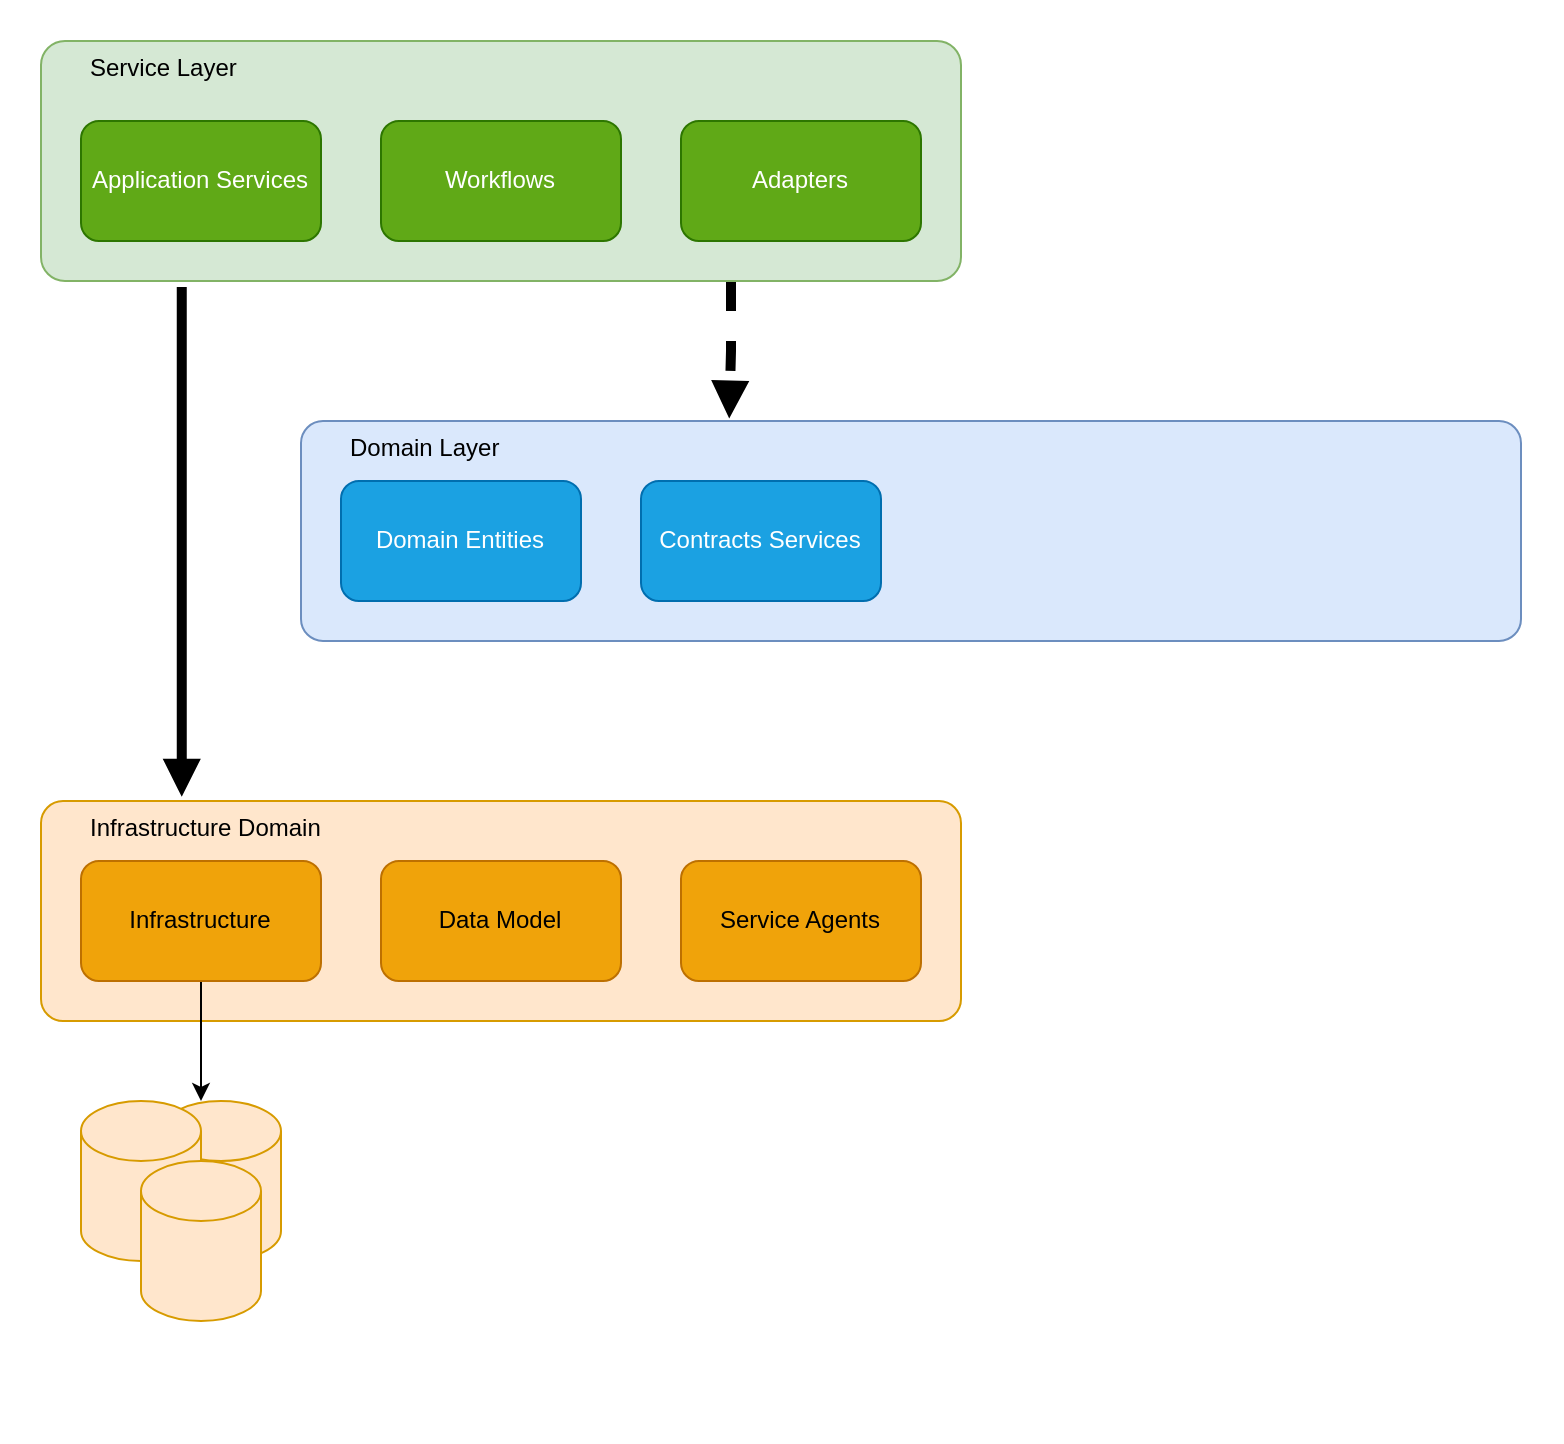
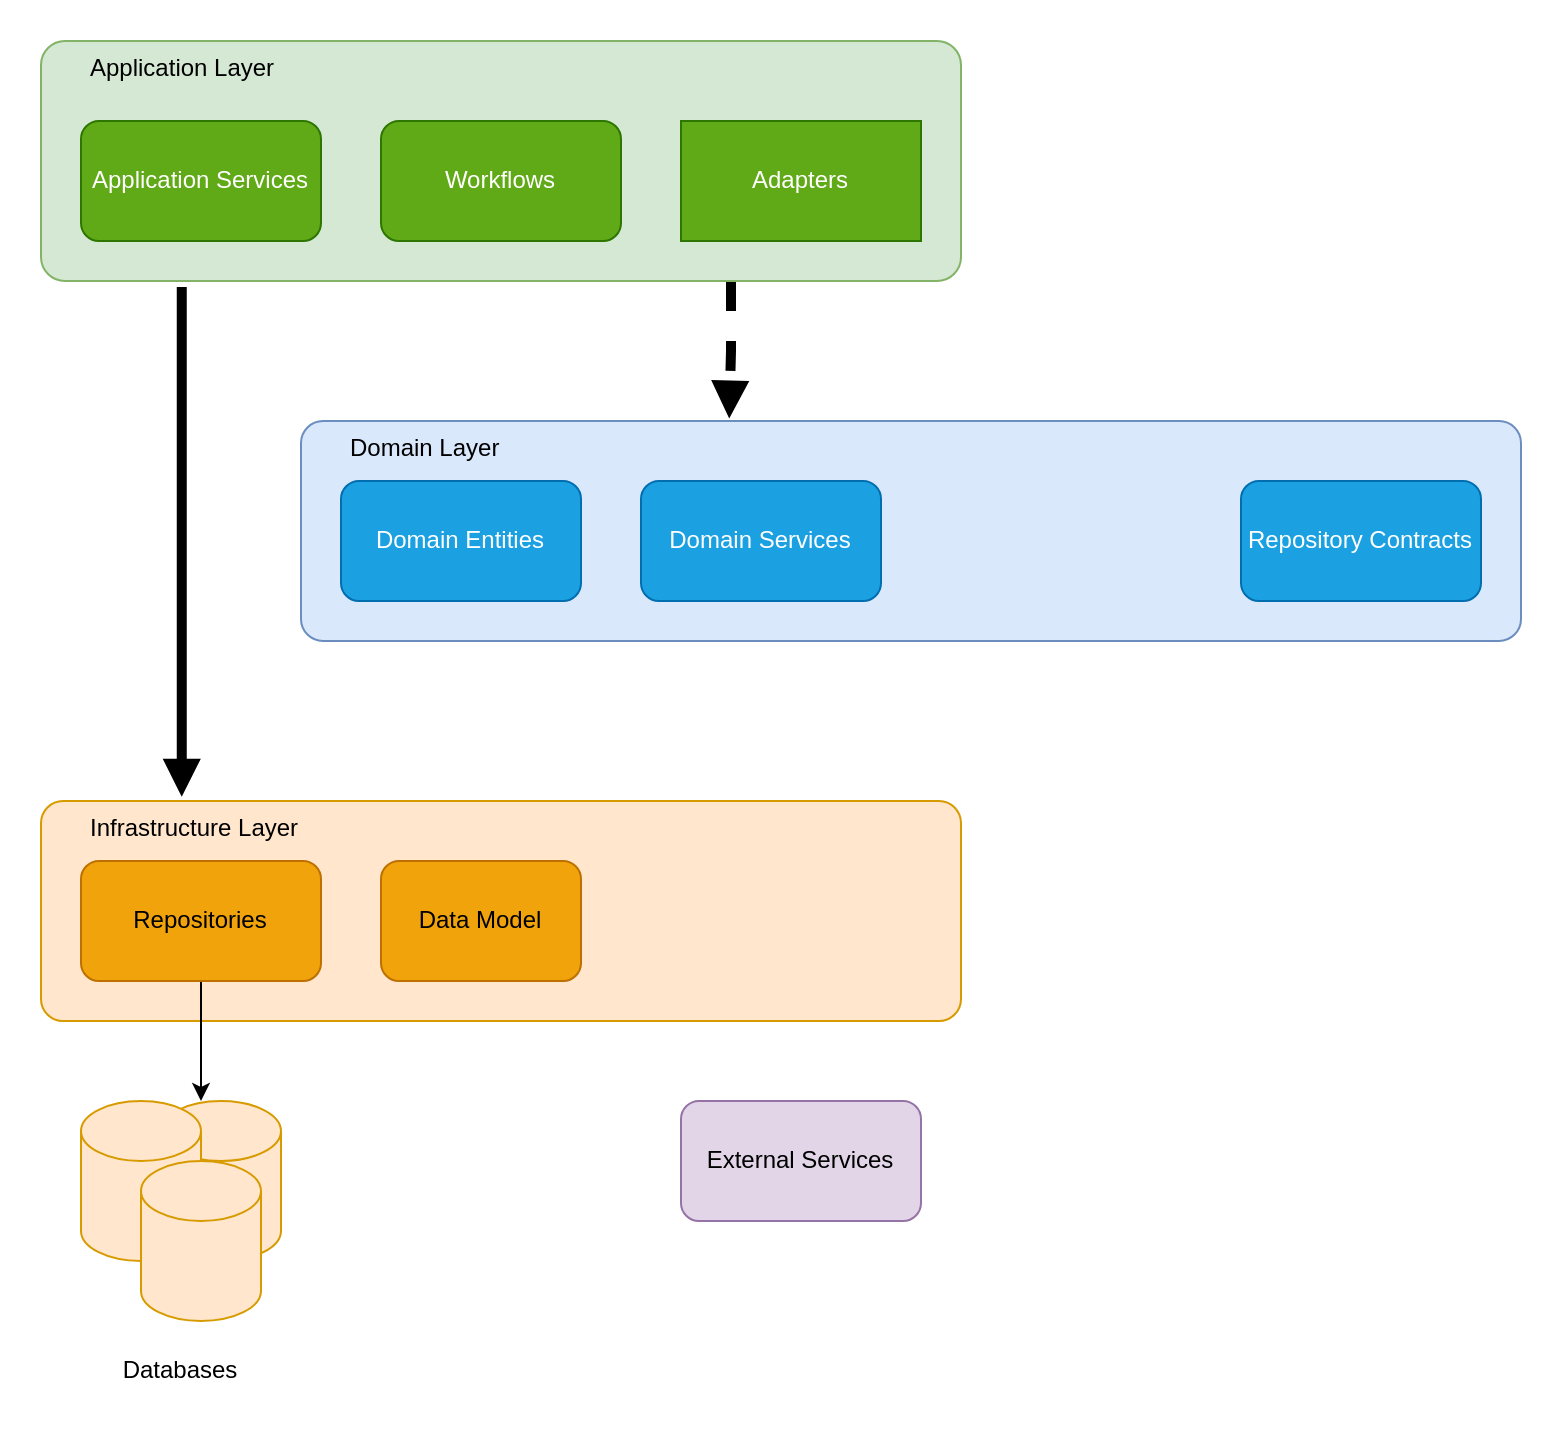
node "Service Layer": label "Service Layer" -> "Application Layer"
node "Adapters": shape rounded rectangle -> rectangle
node "Contracts Services": label "Contracts Services" -> "Domain Services"
node "Repository Contracts": added
node "Infrastructure Domain": label "Infrastructure Domain" -> "Infrastructure Layer"
node "Infrastructure": label "Infrastructure" -> "Repositories"
node "Data Model": size 240x120 -> 200x120
node "Service Agents": removed
node "External Services": added
node "Databases": added
